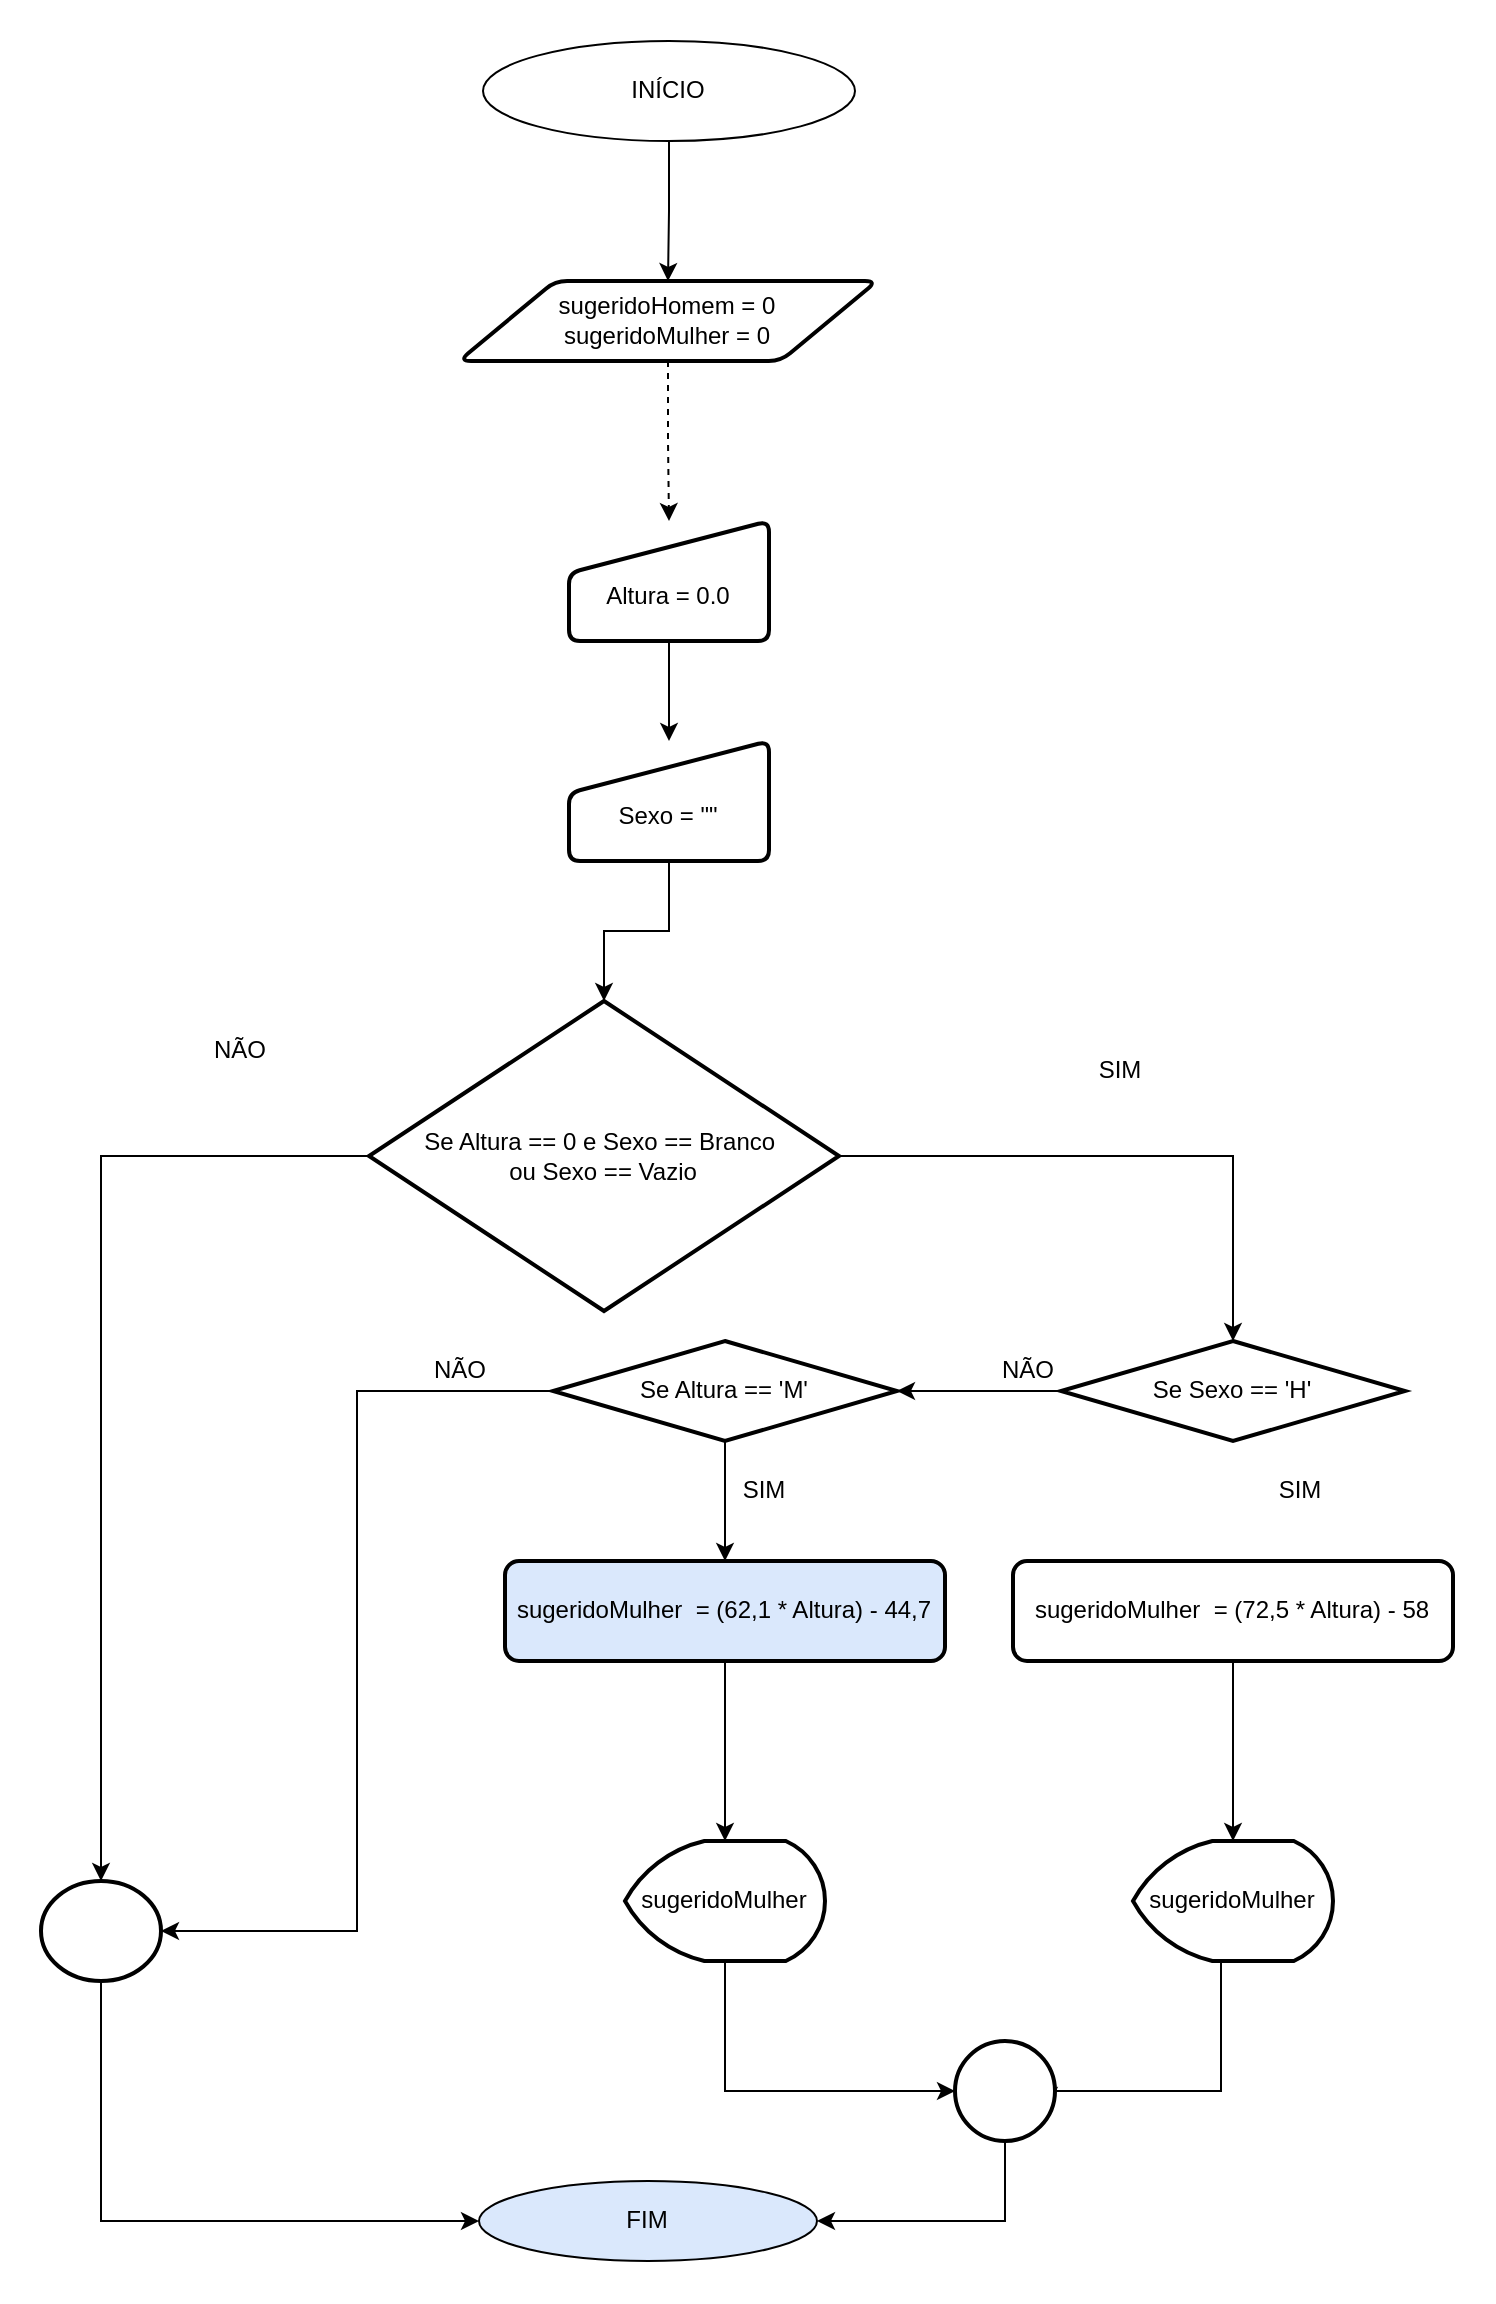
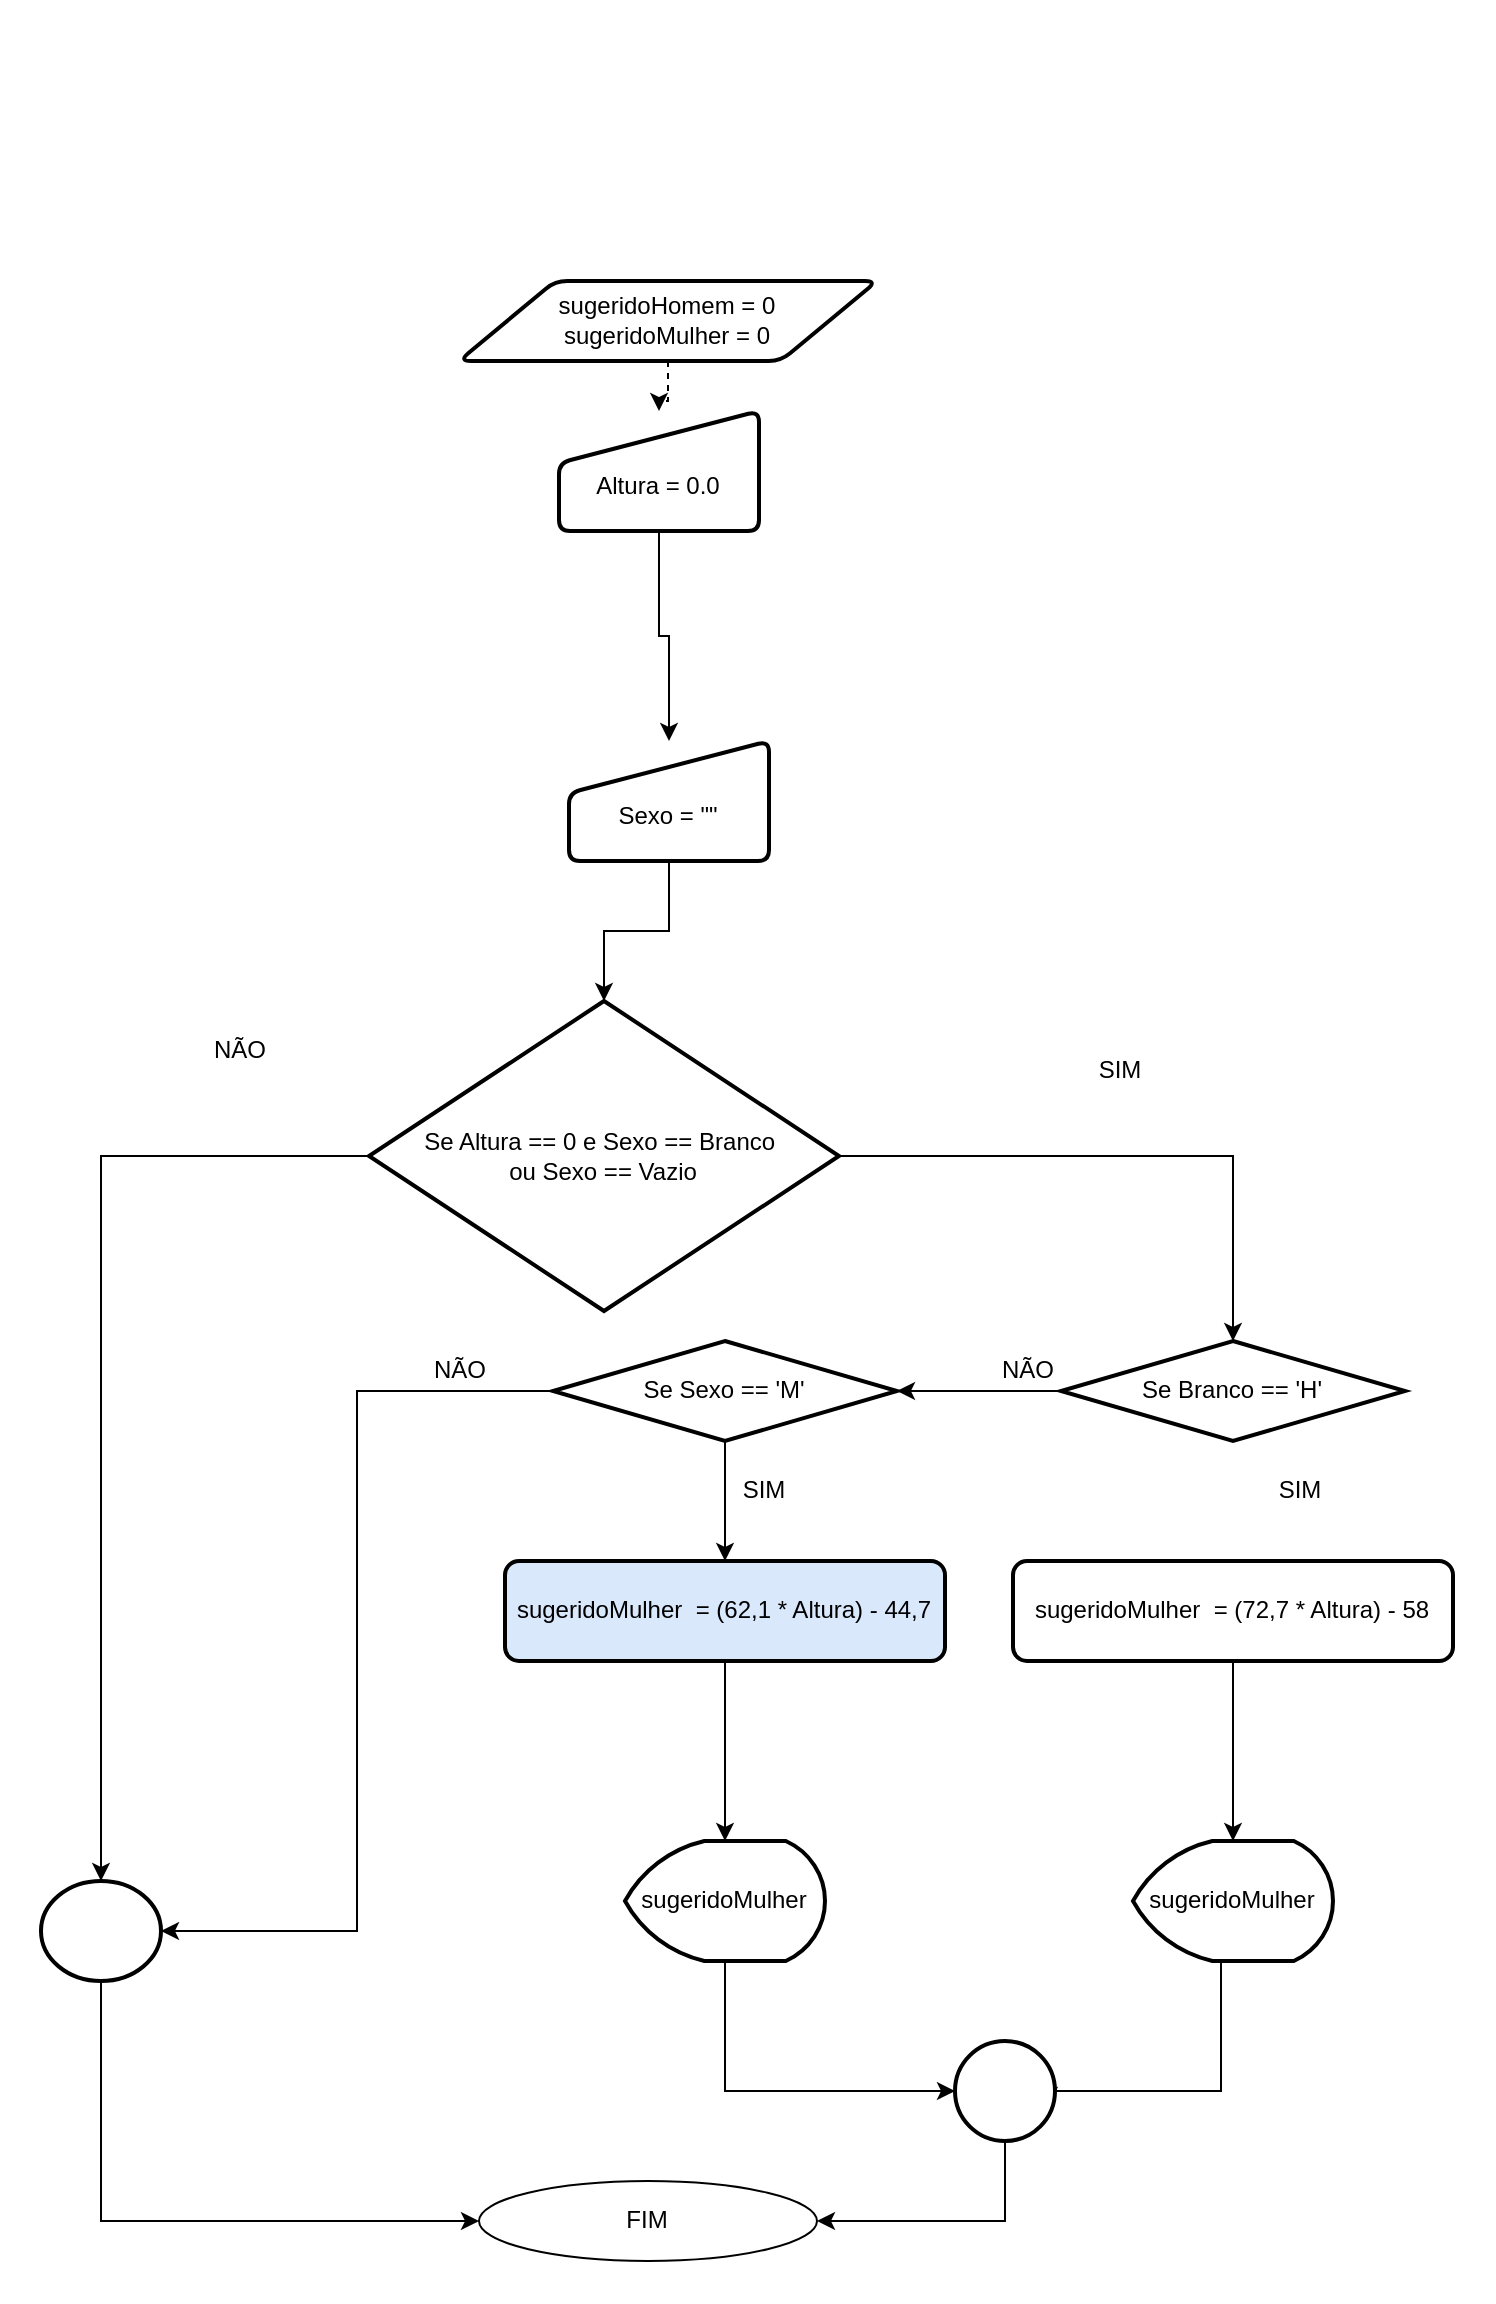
node "INÍCIO": removed
edge "INÍCIO" -> "sugeridoHomem = 0 sugeridoMulher = 0": removed
node "Altura = 0.0": moved (669, 581) -> (659, 471)
node "Se Altura == 'M'": label "Se Altura == 'M'" -> "Se Sexo == 'M'"
node "Se Sexo == 'H'": label "Se Sexo == 'H'" -> "Se Branco == 'H'"
node "sugeridoMulher = (72,5 * Altura) - 58": label "sugeridoMulher = (72,5 * Altura) - 58" -> "sugeridoMulher = (72,7 * Altura) - 58"
node "FIM": fillcolor #dae8fc -> #ffffff
